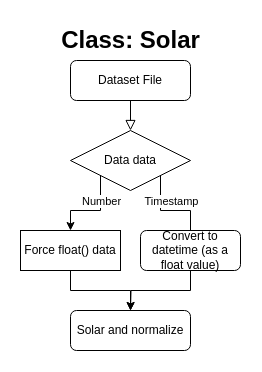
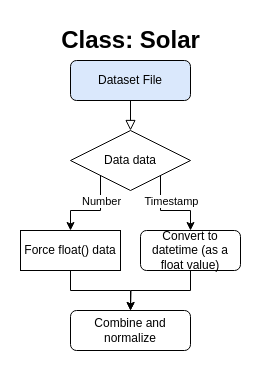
node "Dataset File": fillcolor #ffffff -> #dae8fc
edge "Data data" -- "Convert to datetime (as a float value)": arrowhead none -> classic
node "Solar and normalize": label "Solar and normalize" -> "Combine and normalize"
